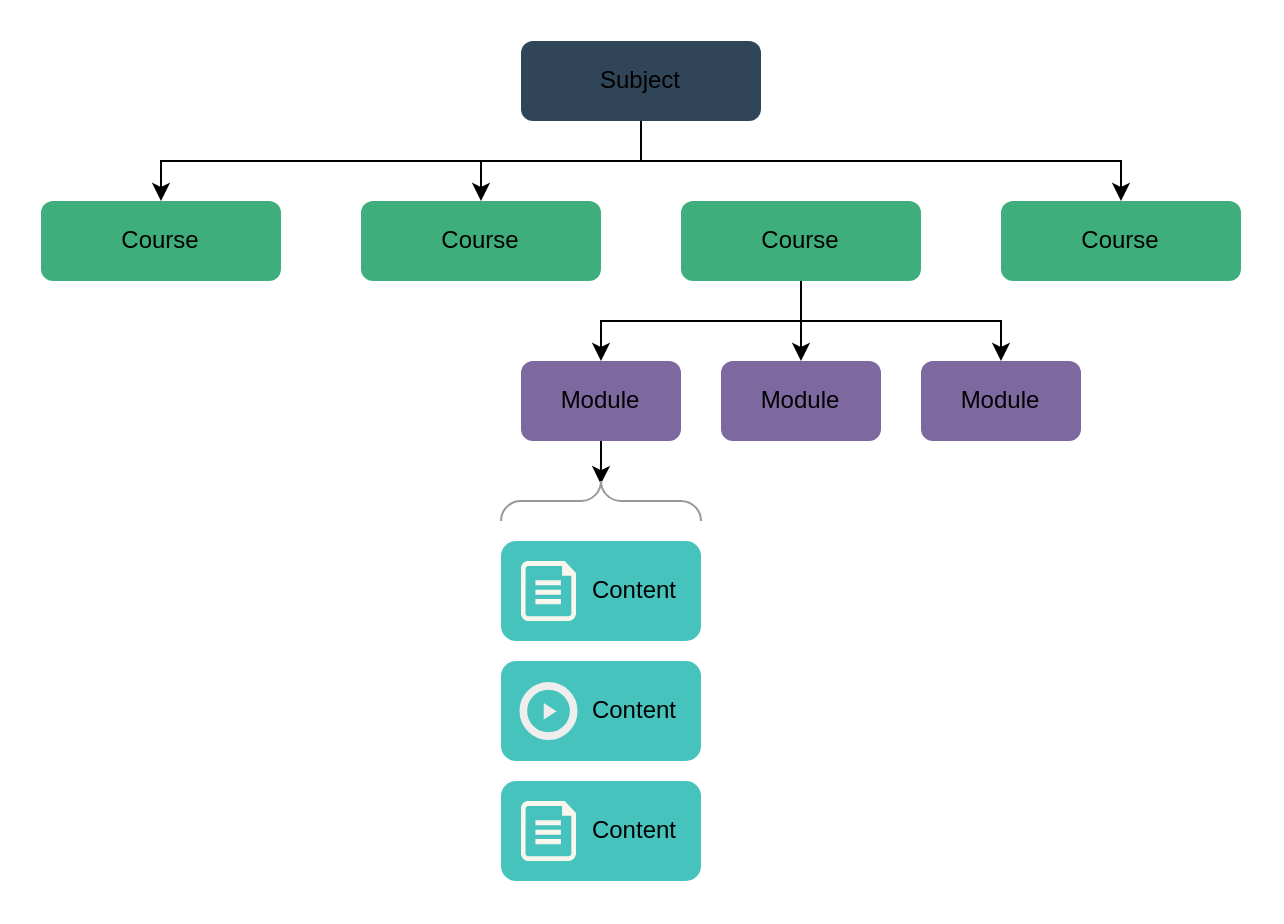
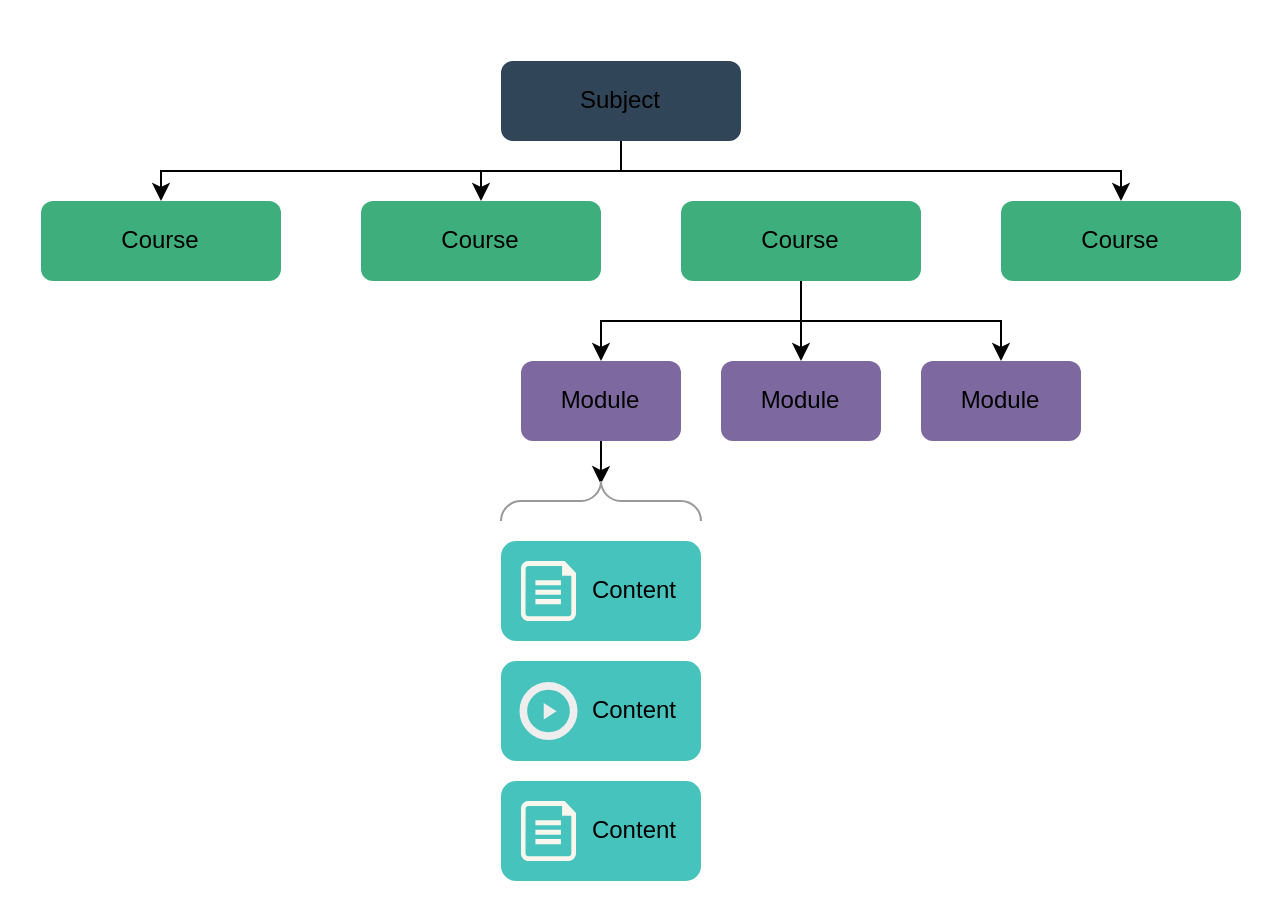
node "Subject": moved (641, 81) -> (621, 101)
